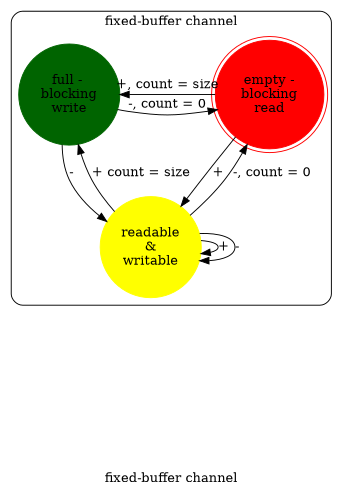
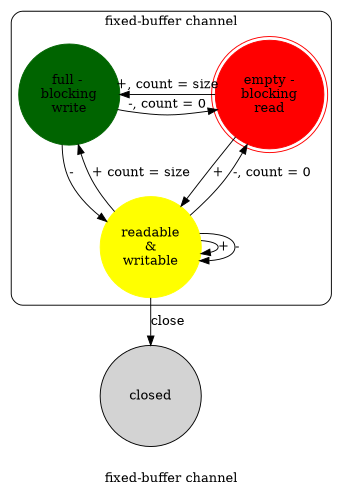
node "closed": added
